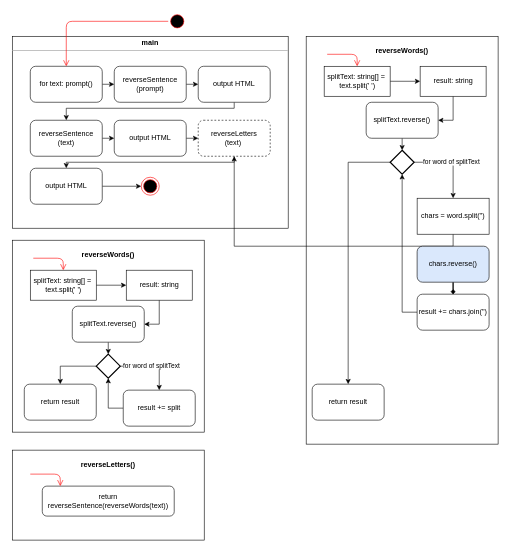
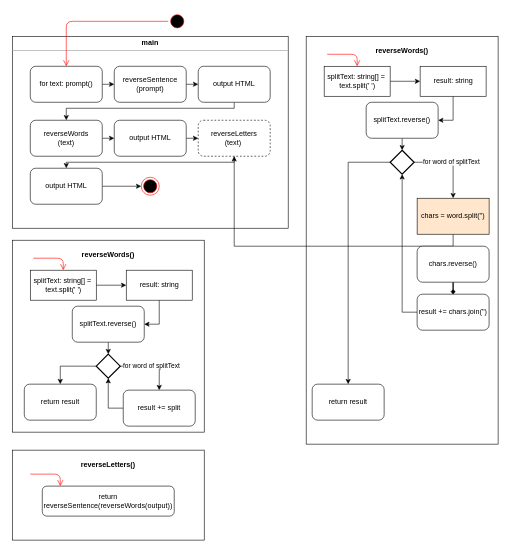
node "reverseSentence (text)": label "reverseSentence (text)" -> "reverseWords (text)"
node "chars = word.split('')": fillcolor #ffffff -> #ffe6cc
node "chars.reverse()": fillcolor #dae8fc -> #ffffff
node "return reverseSentence(reverseWords(text))": label "return reverseSentence(reverseWords(text))" -> "return reverseSentence(reverseWords(output))"
